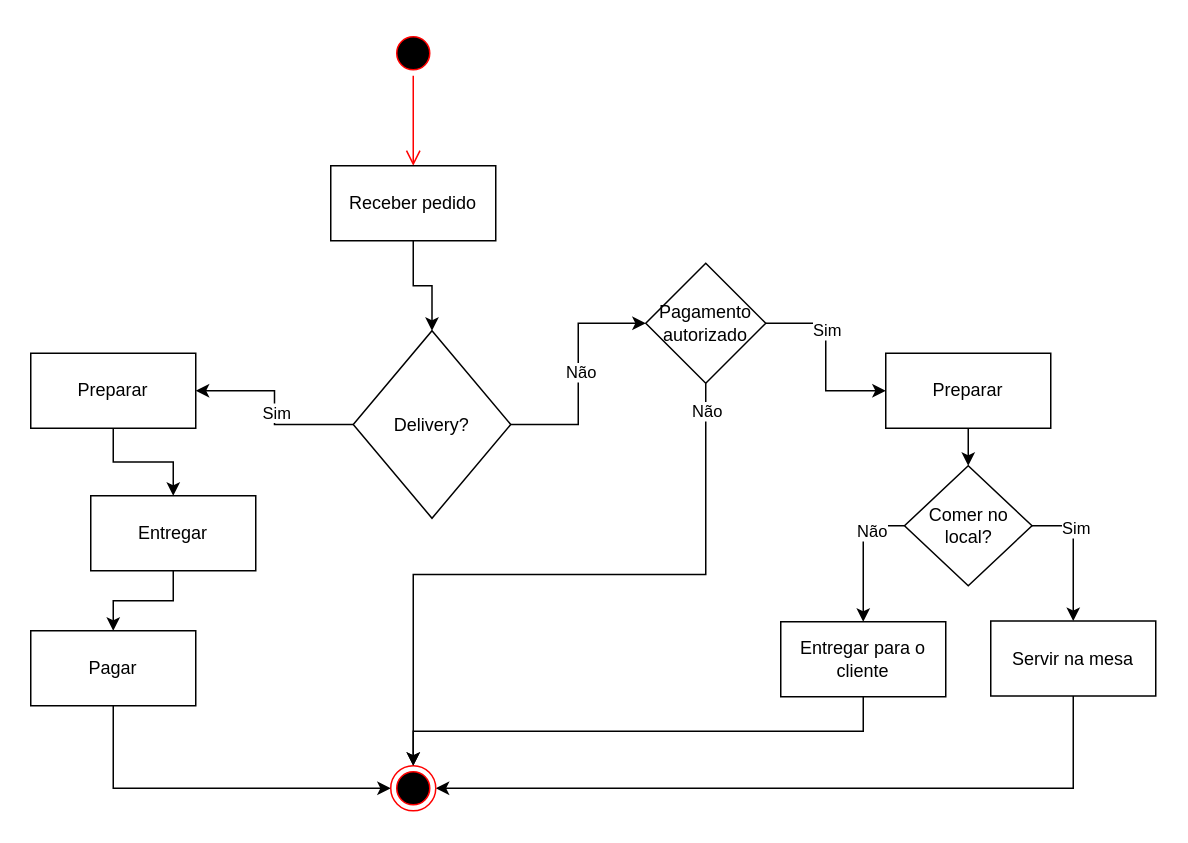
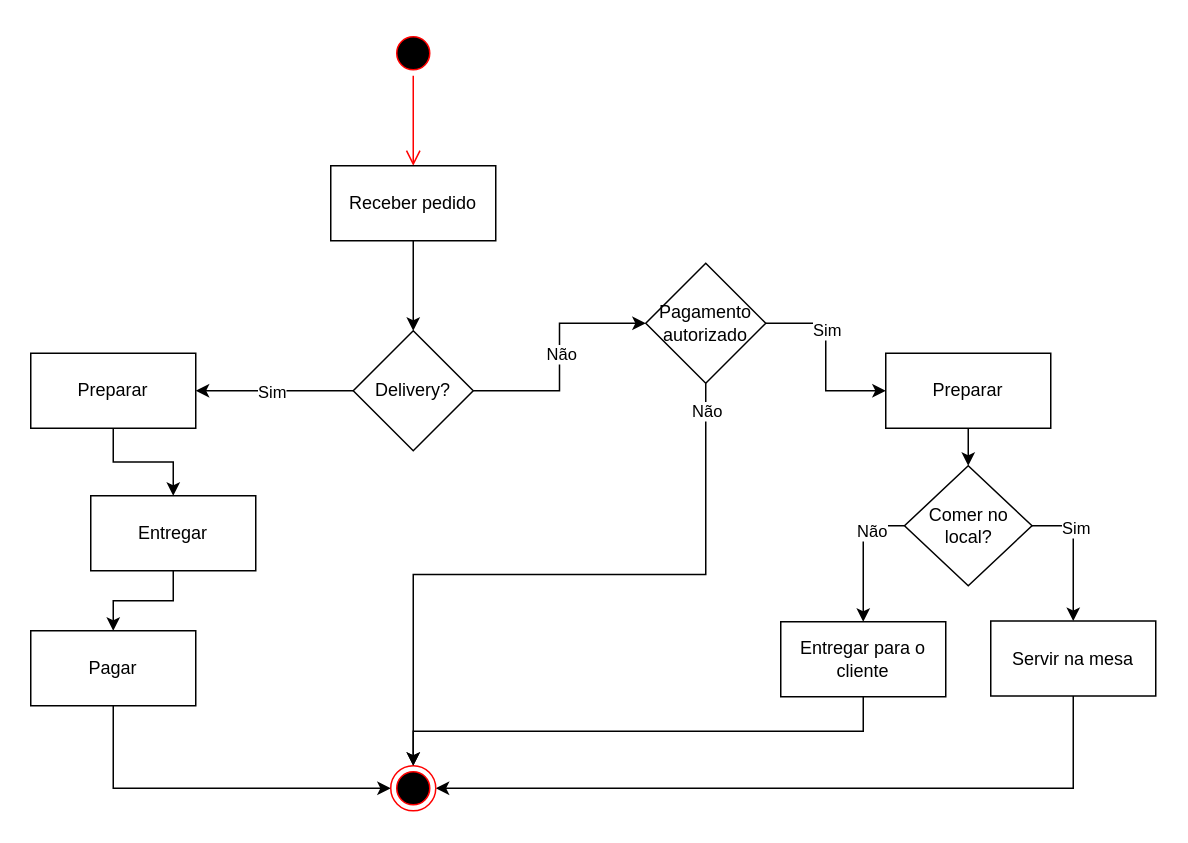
node "Delivery?": size 158x188 -> 120x120
